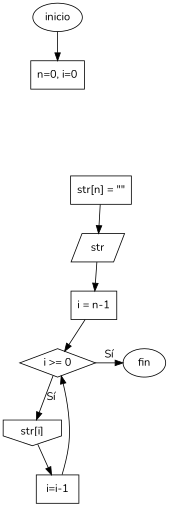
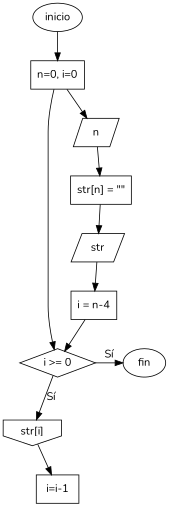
node "n": added
node "i = n-1": label "i = n-1" -> "i = n-4"
edge "i=i-1" -> "i >= 0": now "n=0, i=0" -> "i >= 0"
